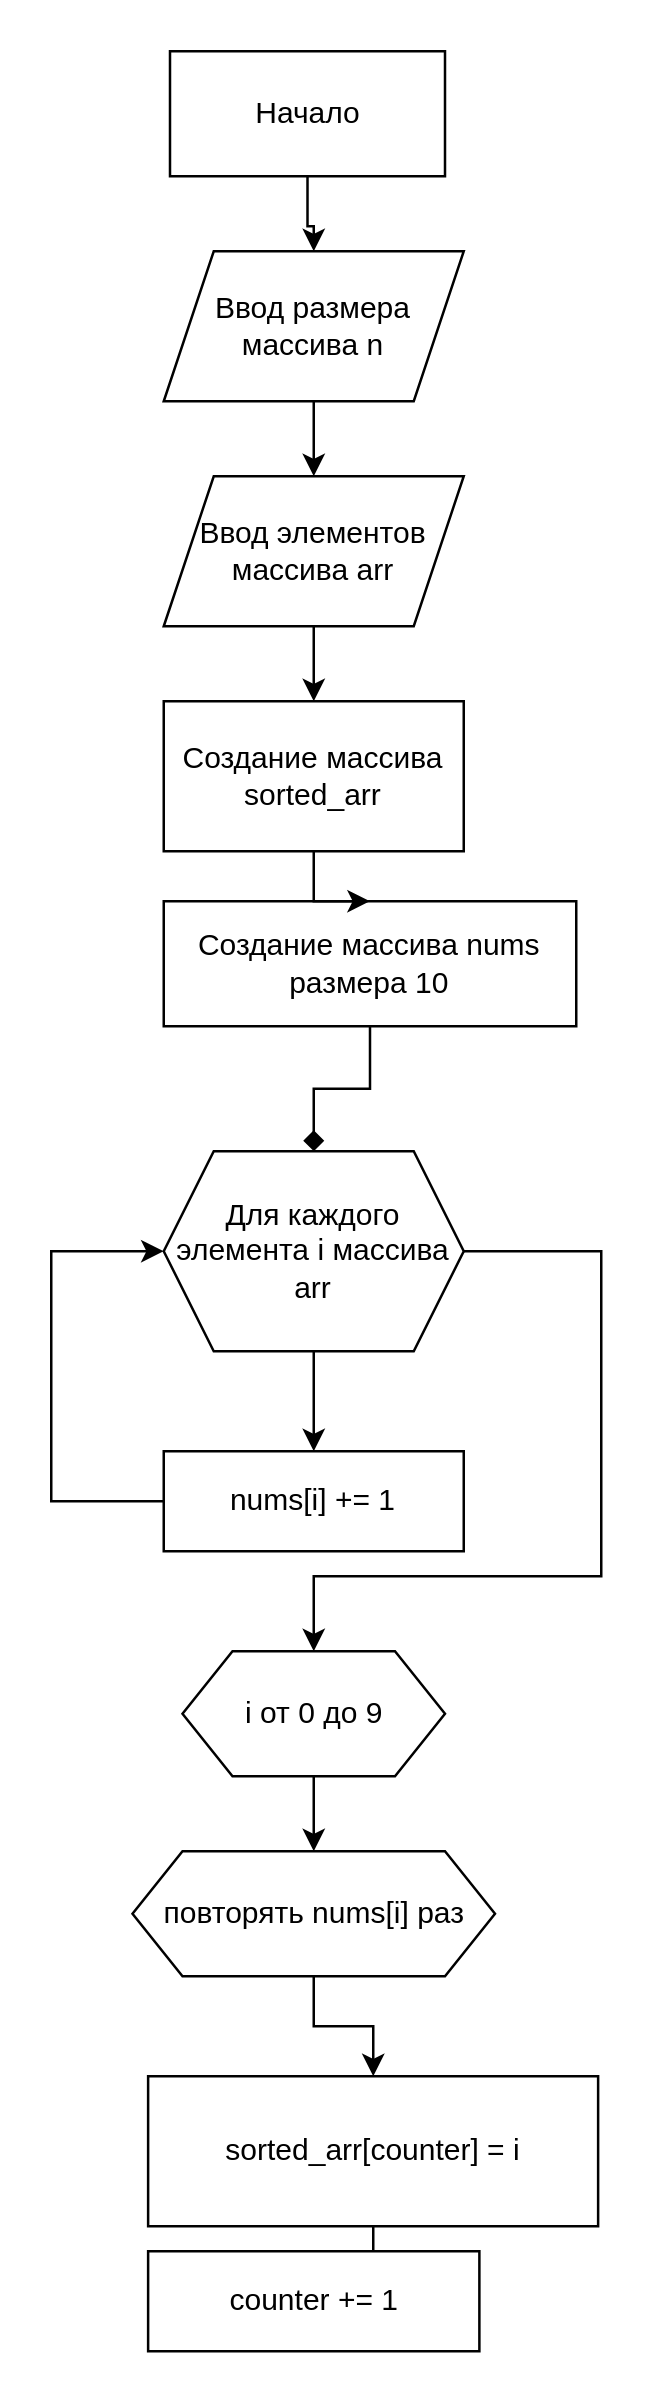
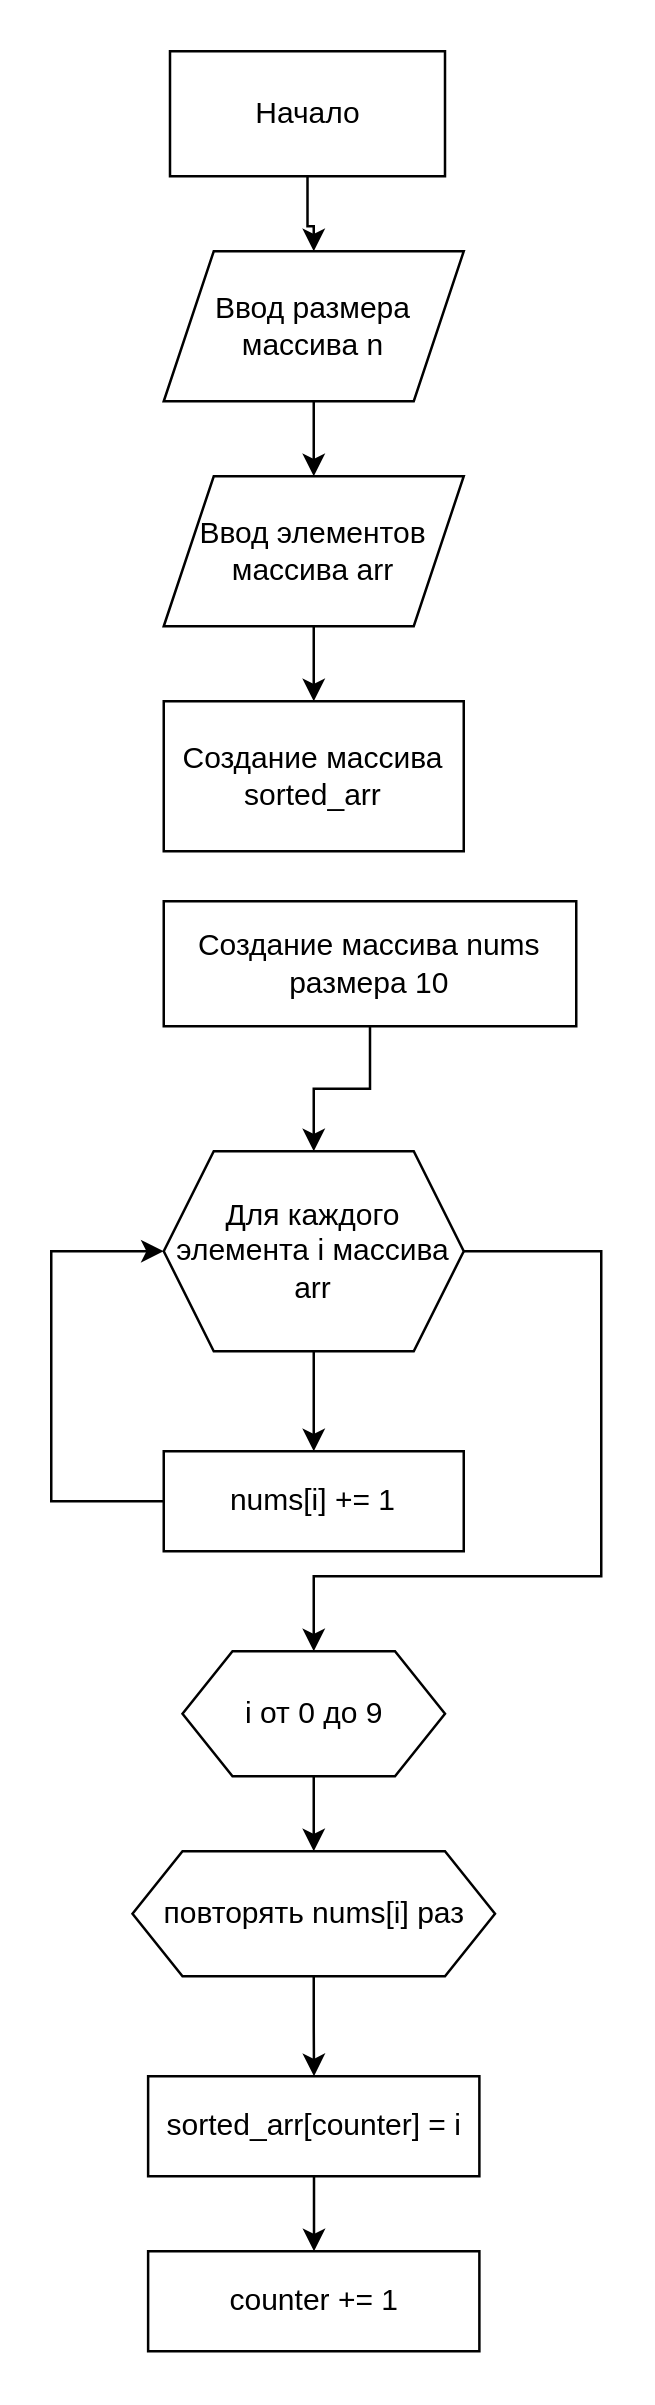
edge "Создание массива sorted_arr" -> "Создание массива nums размера 10": removed
edge "Создание массива nums размера 10" -> "Для каждого элемента i массива arr": arrowhead diamond -> classic
node "sorted_arr[counter] = i": size 450x150 -> 331x100
